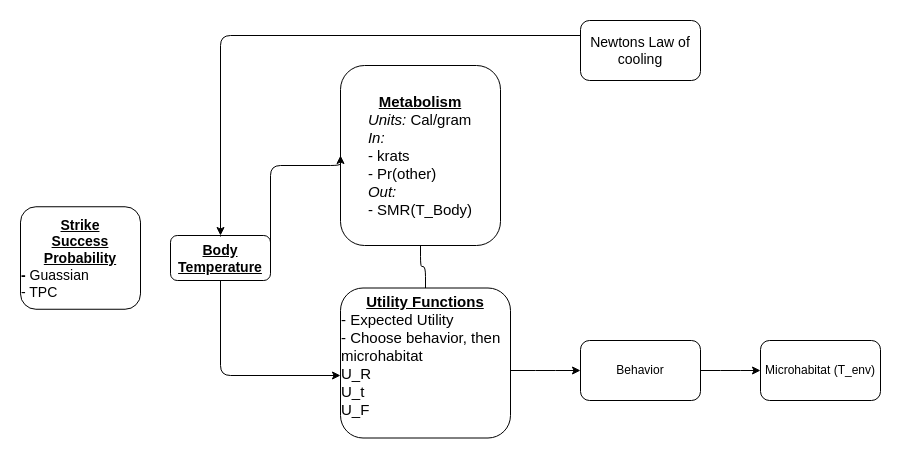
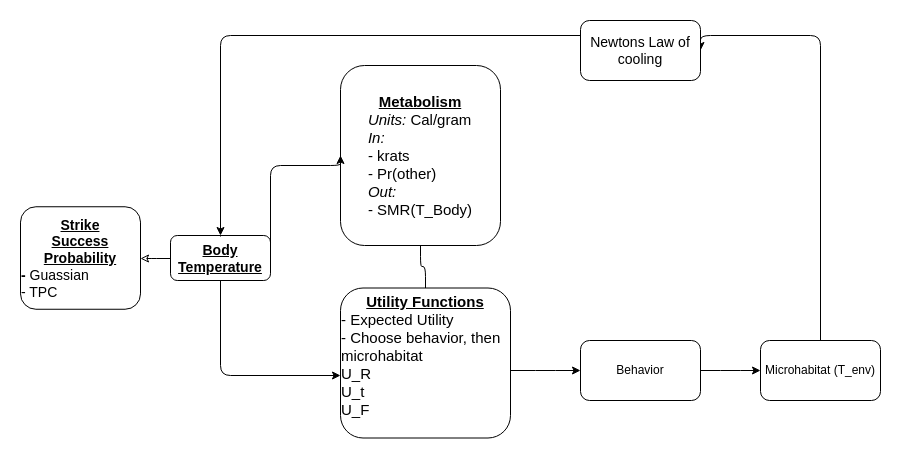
edge "Microhabitat (T_env)" -> "Newtons Law of cooling": added
edge "Body Temperature" -> "Strike Success Probability - Guassian - TPC": added
